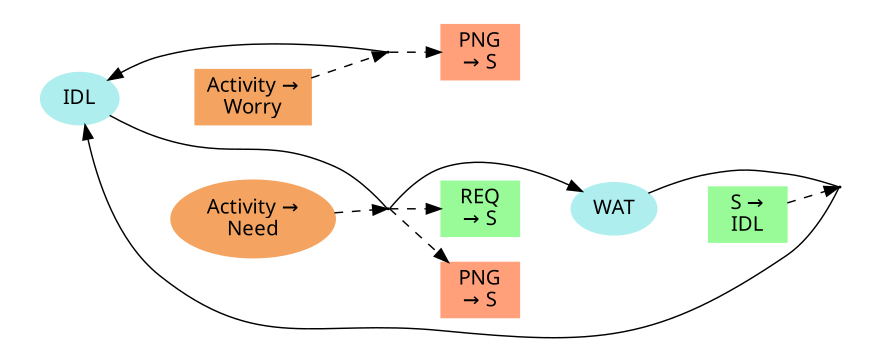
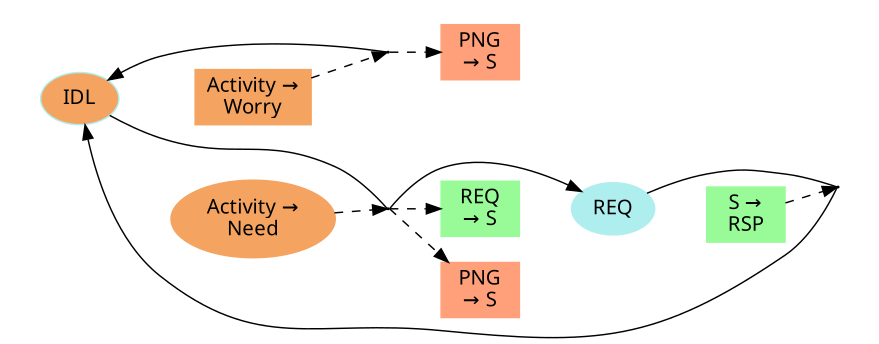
node "IDL": fillcolor PaleTurquoise -> SandyBrown
node "WAT": label "WAT" -> "REQ"
node "S → IDL": label "S → IDL" -> "S → RSP"
